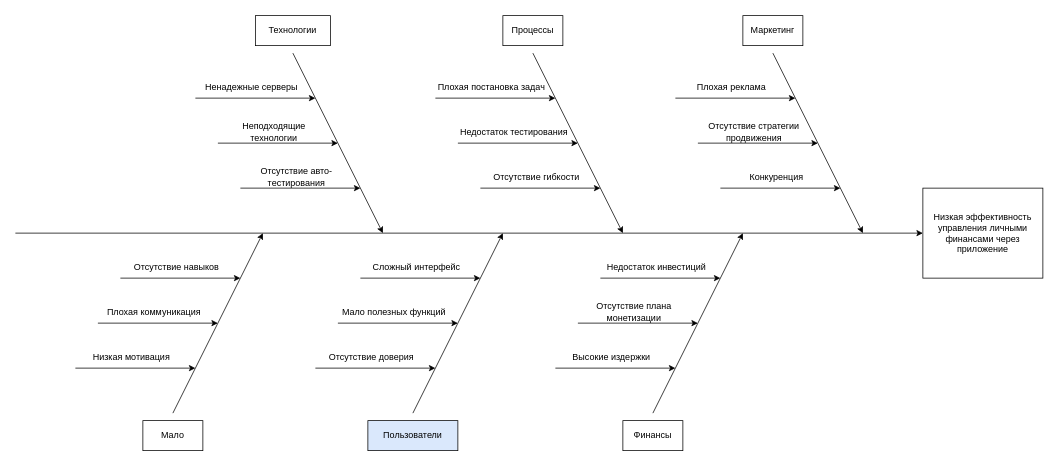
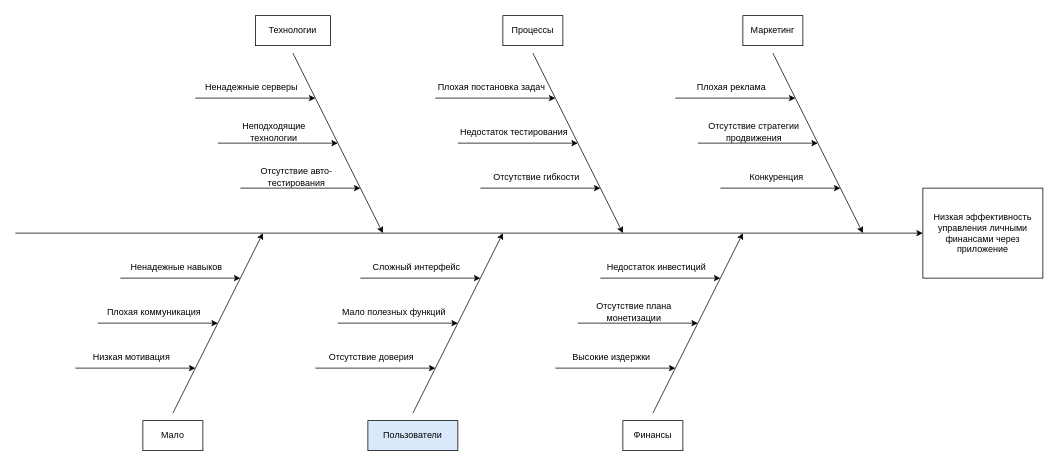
node "Отсутствие навыков": label "Отсутствие навыков" -> "Ненадежные навыков"
